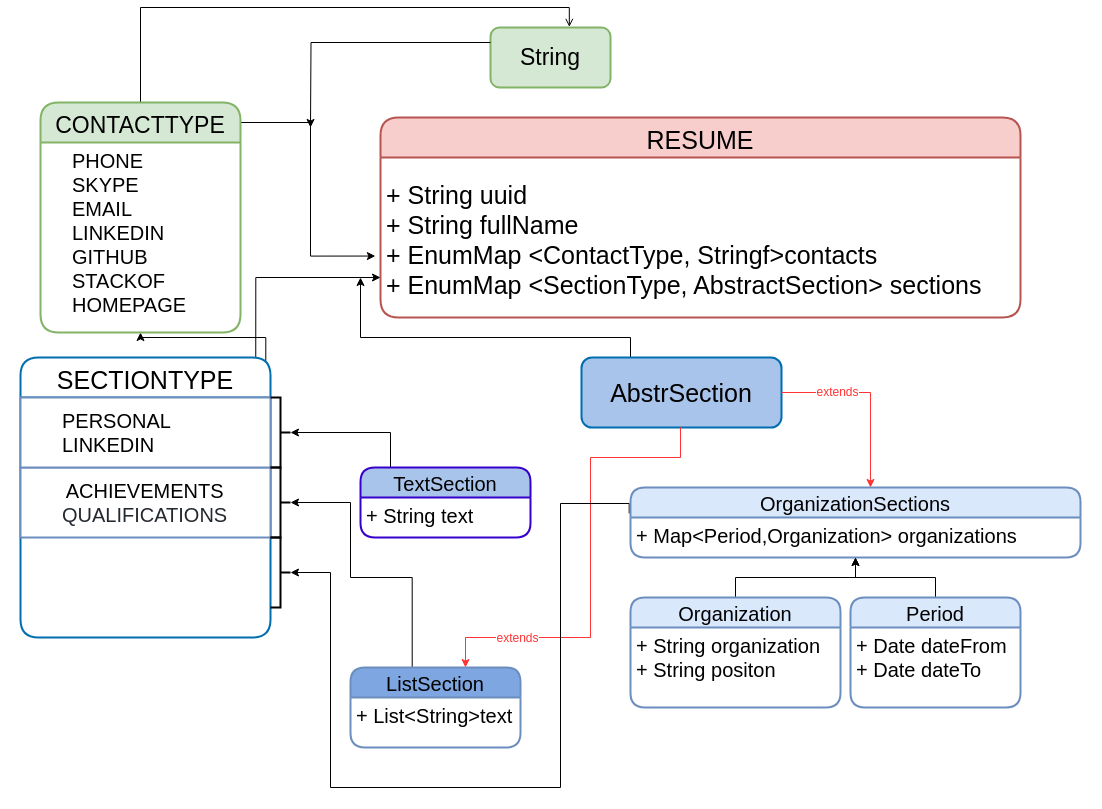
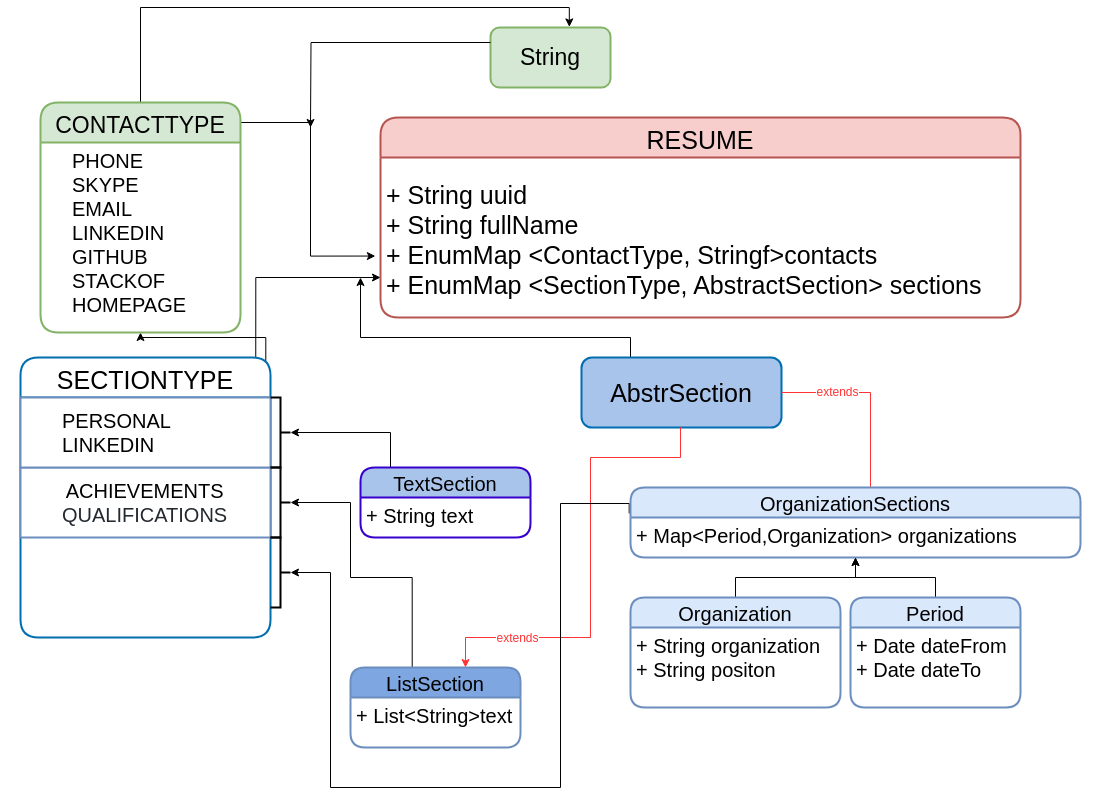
edge "CONTACTTYPE" -> "String": arrowhead open -> classic
edge "AbstrSection" -> "OrganizationSections": arrowhead classic -> none
